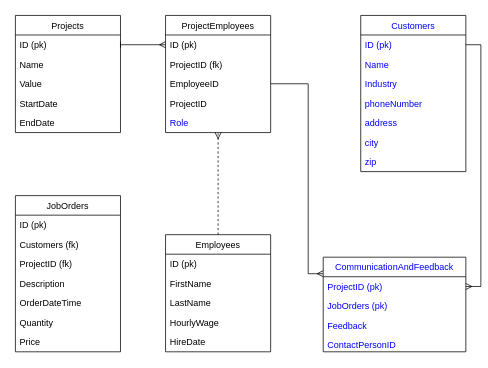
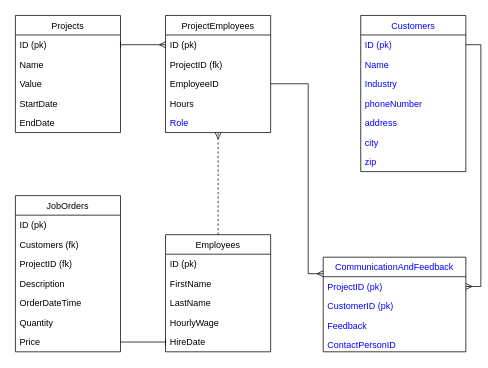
node "ProjectID": label "ProjectID" -> "Hours"
node "JobOrders (pk)": label "JobOrders (pk)" -> "CustomerID (pk)"
edge "Price" -> "HireDate": added
